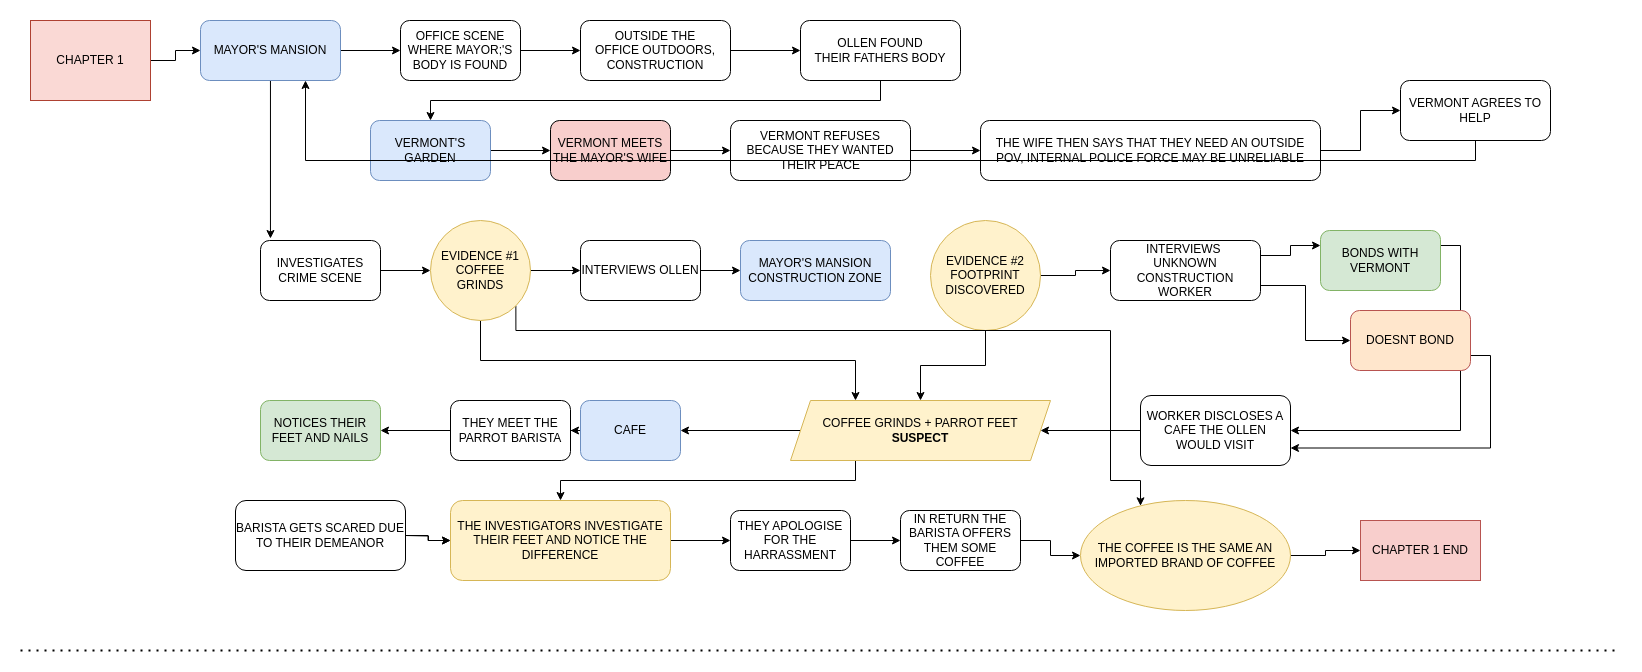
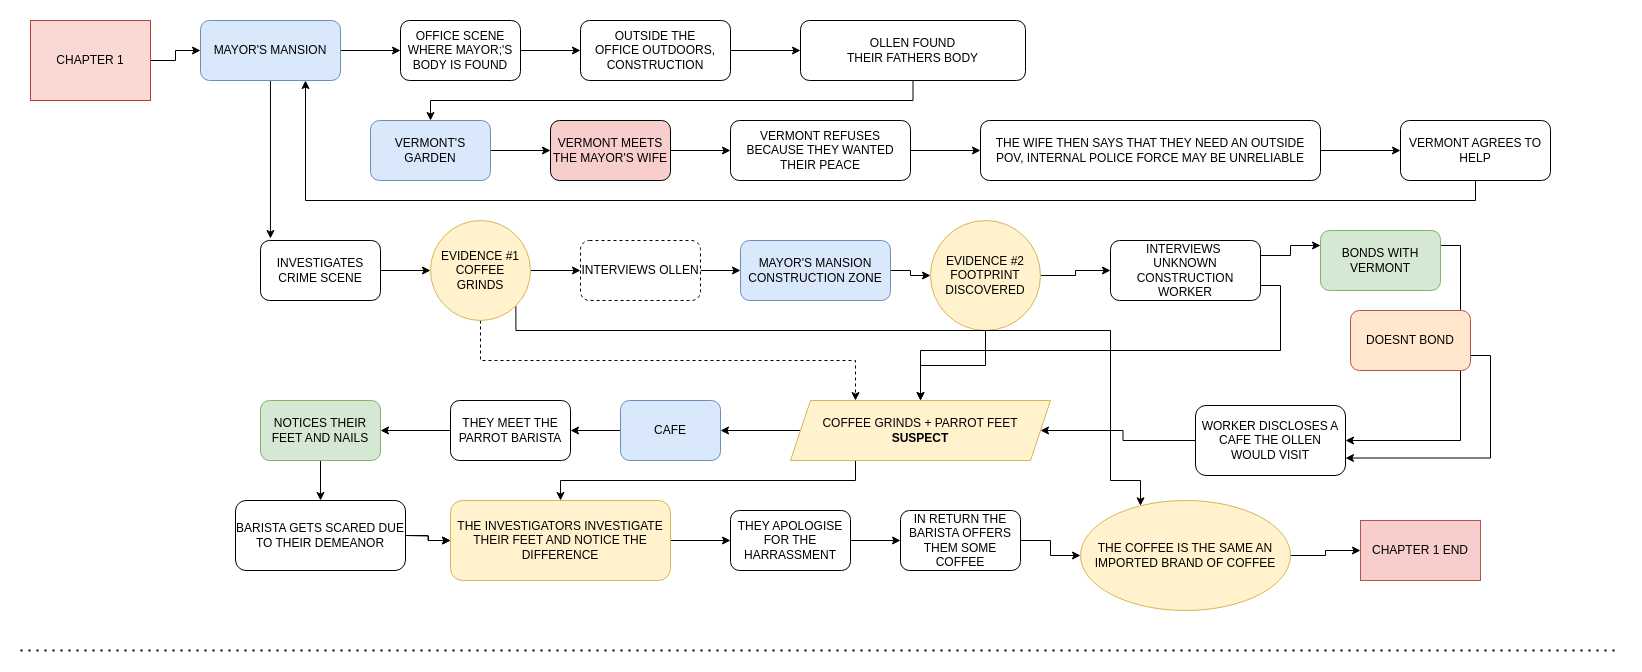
node "OLLEN FOUND THEIR FATHERS BODY": size 160x60 -> 225x60
node "VERMONT AGREES TO HELP": moved (1476, 111) -> (1476, 151)
node "INTERVIEWS OLLEN": style solid -> dashed
edge "MAYOR'S MANSION CONSTRUCTION ZONE" -> "EVIDENCE #2 FOOTPRINT DISCOVERED": added
edge "INTERVIEWS UNKNOWN CONSTRUCTION WORKER" -> "DOESNT BOND": now "INTERVIEWS UNKNOWN CONSTRUCTION WORKER" -> "COFFEE GRINDS + PARROT FEET SUSPECT"
edge "EVIDENCE #1 COFFEE GRINDS" -> "COFFEE GRINDS + PARROT FEET SUSPECT": style solid -> dashed
node "CAFE": moved (631, 431) -> (671, 431)
node "WORKER DISCLOSES A CAFE THE OLLEN WOULD VISIT": moved (1216, 431) -> (1271, 441)
edge "NOTICES THEIR FEET AND NAILS" -> "BARISTA GETS SCARED DUE TO THEIR DEMEANOR": added
